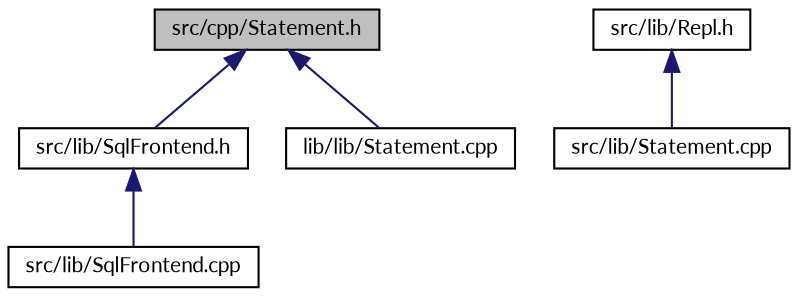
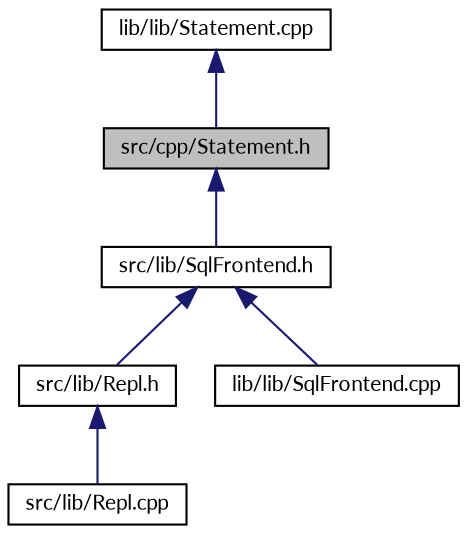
edge "lib/lib/Statement.cpp" -> "src/cpp/Statement.h": reversed
node "src/lib/Statement.cpp": label "src/lib/Statement.cpp" -> "src/lib/Repl.cpp"
node "src/lib/SqlFrontend.cpp": label "src/lib/SqlFrontend.cpp" -> "lib/lib/SqlFrontend.cpp"
edge "src/lib/Repl.h" -> "src/lib/SqlFrontend.h": added
